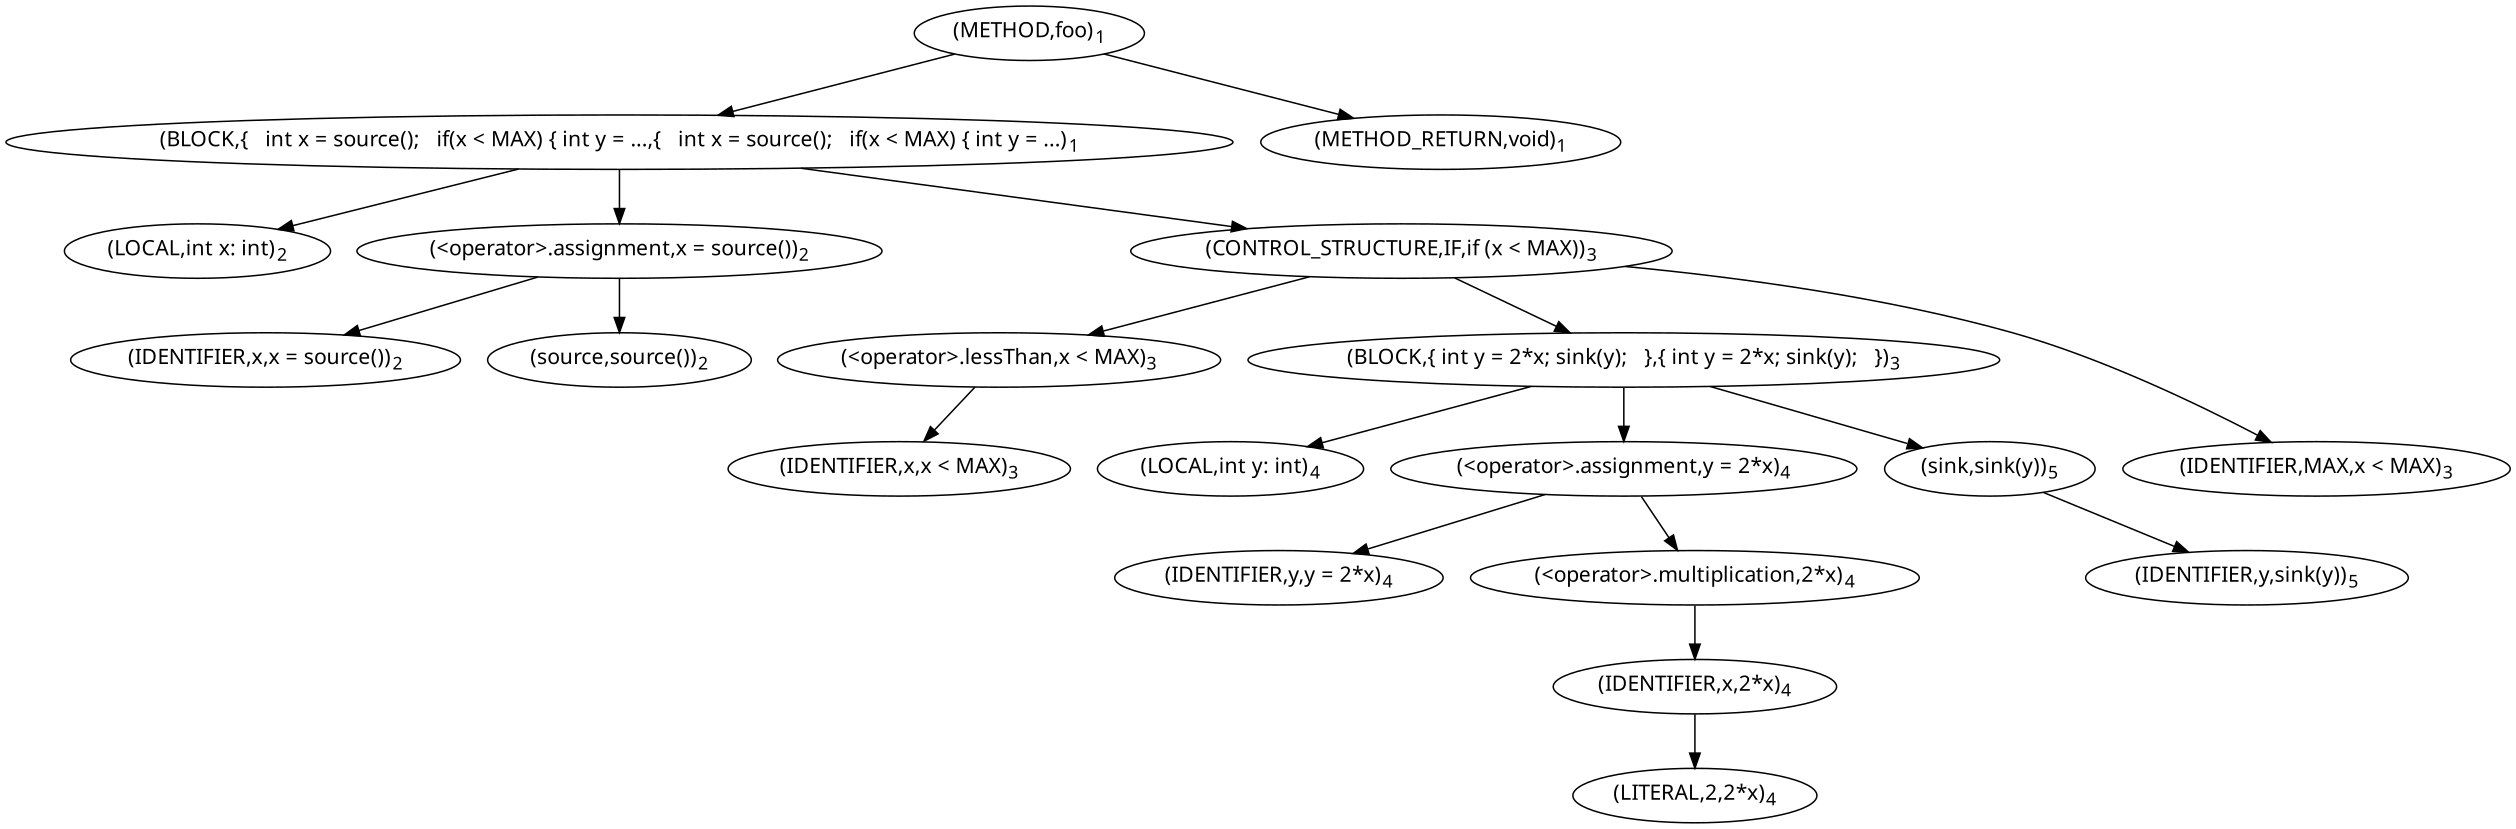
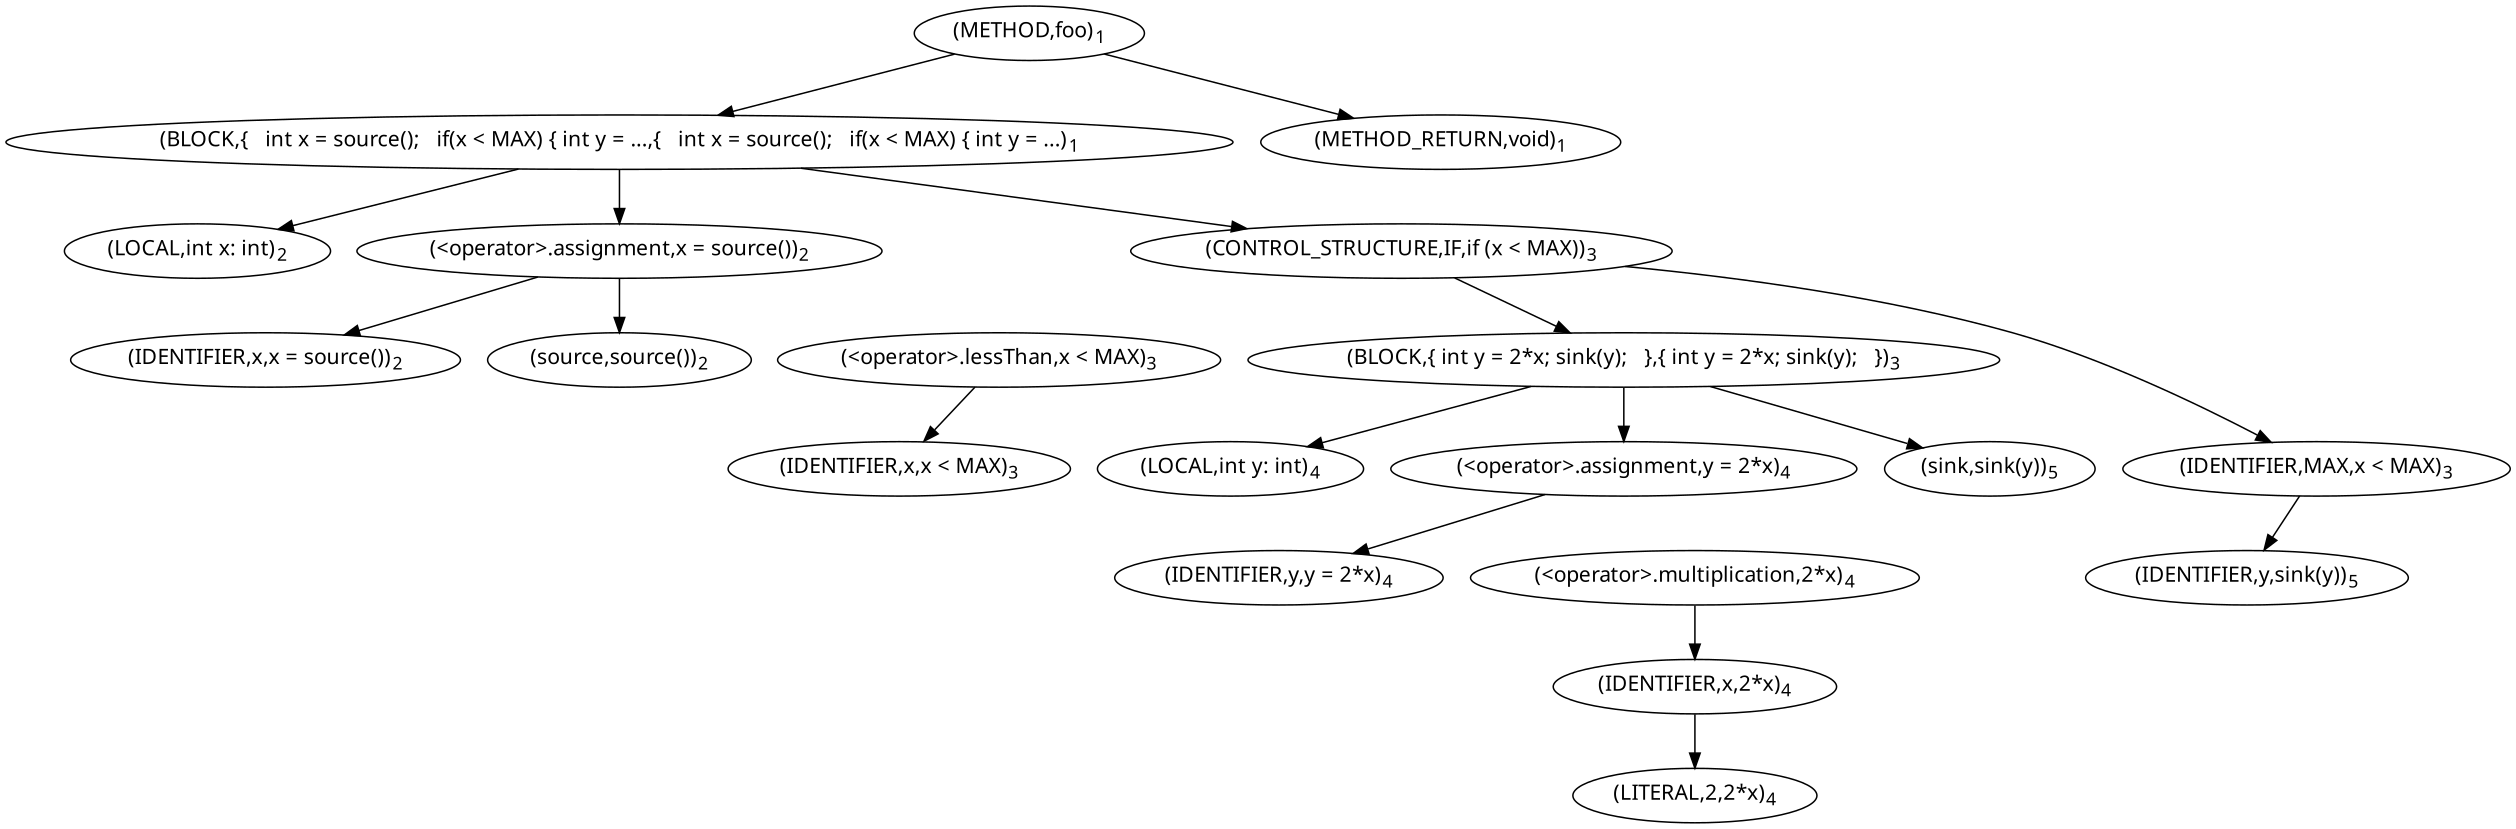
edge "(CONTROL_STRUCTURE,IF,if (x < MAX))" -> "(<operator>.lessThan,x < MAX)": removed
edge "(<operator>.assignment,y = 2*x)" -> "(<operator>.multiplication,2*x)": removed
edge "(sink,sink(y))" -> "(IDENTIFIER,y,sink(y))": now "(IDENTIFIER,MAX,x < MAX)" -> "(IDENTIFIER,y,sink(y))"
